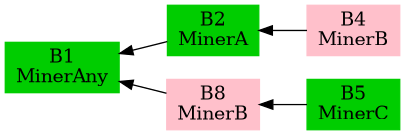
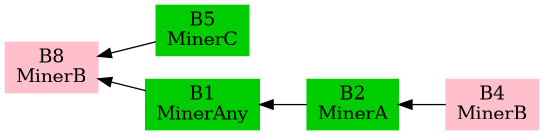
edge "B8 MinerB" -> "B1 MinerAny": reversed
